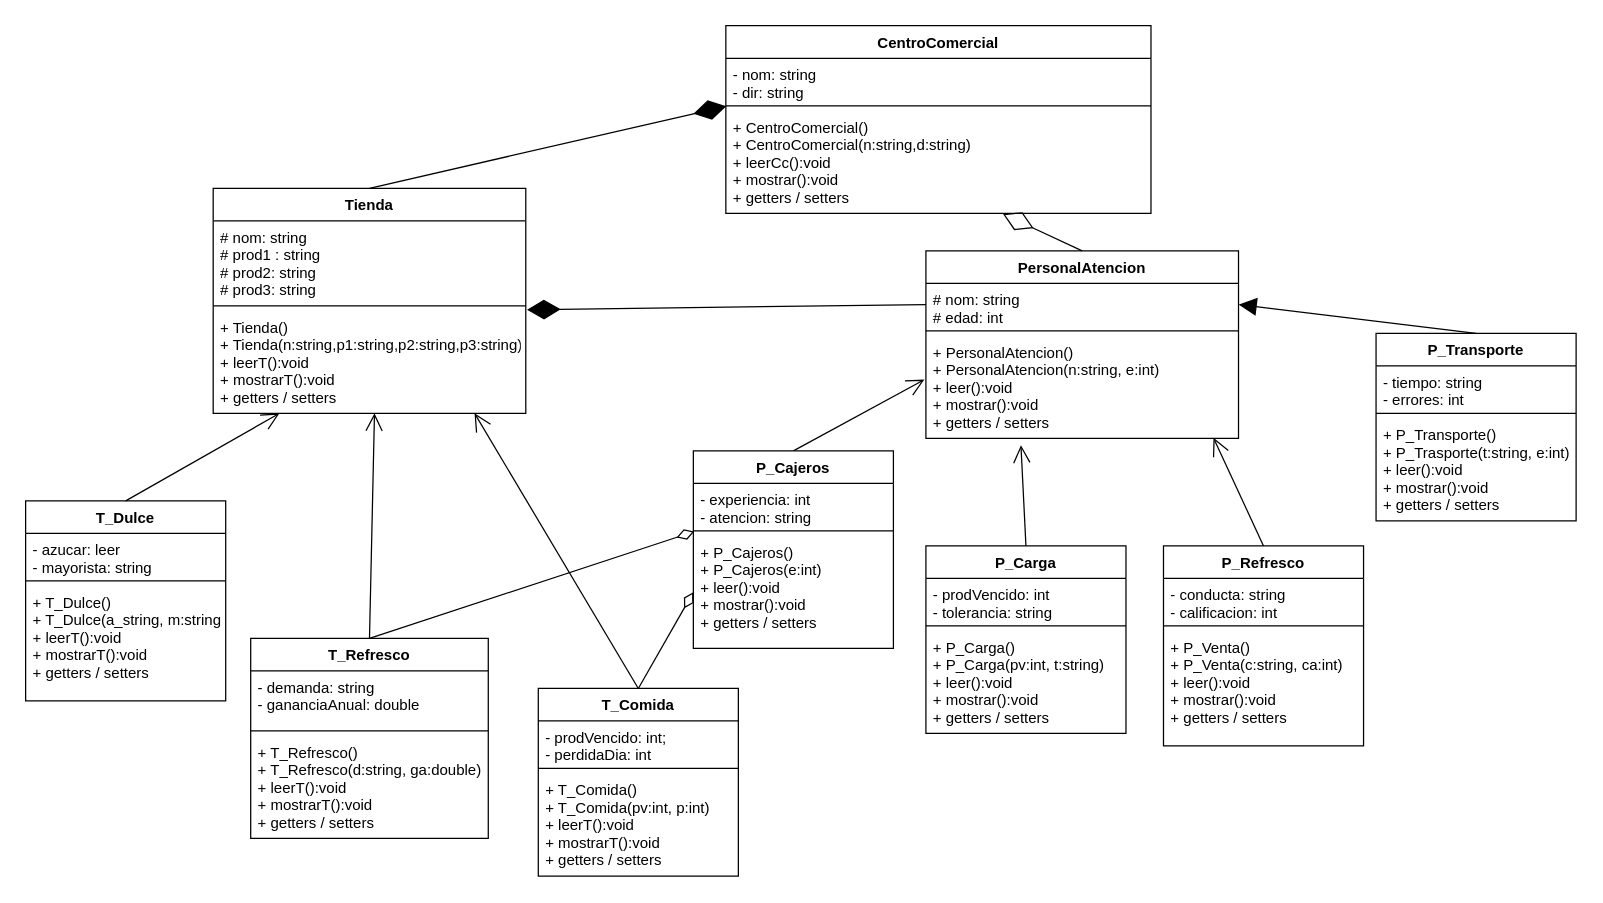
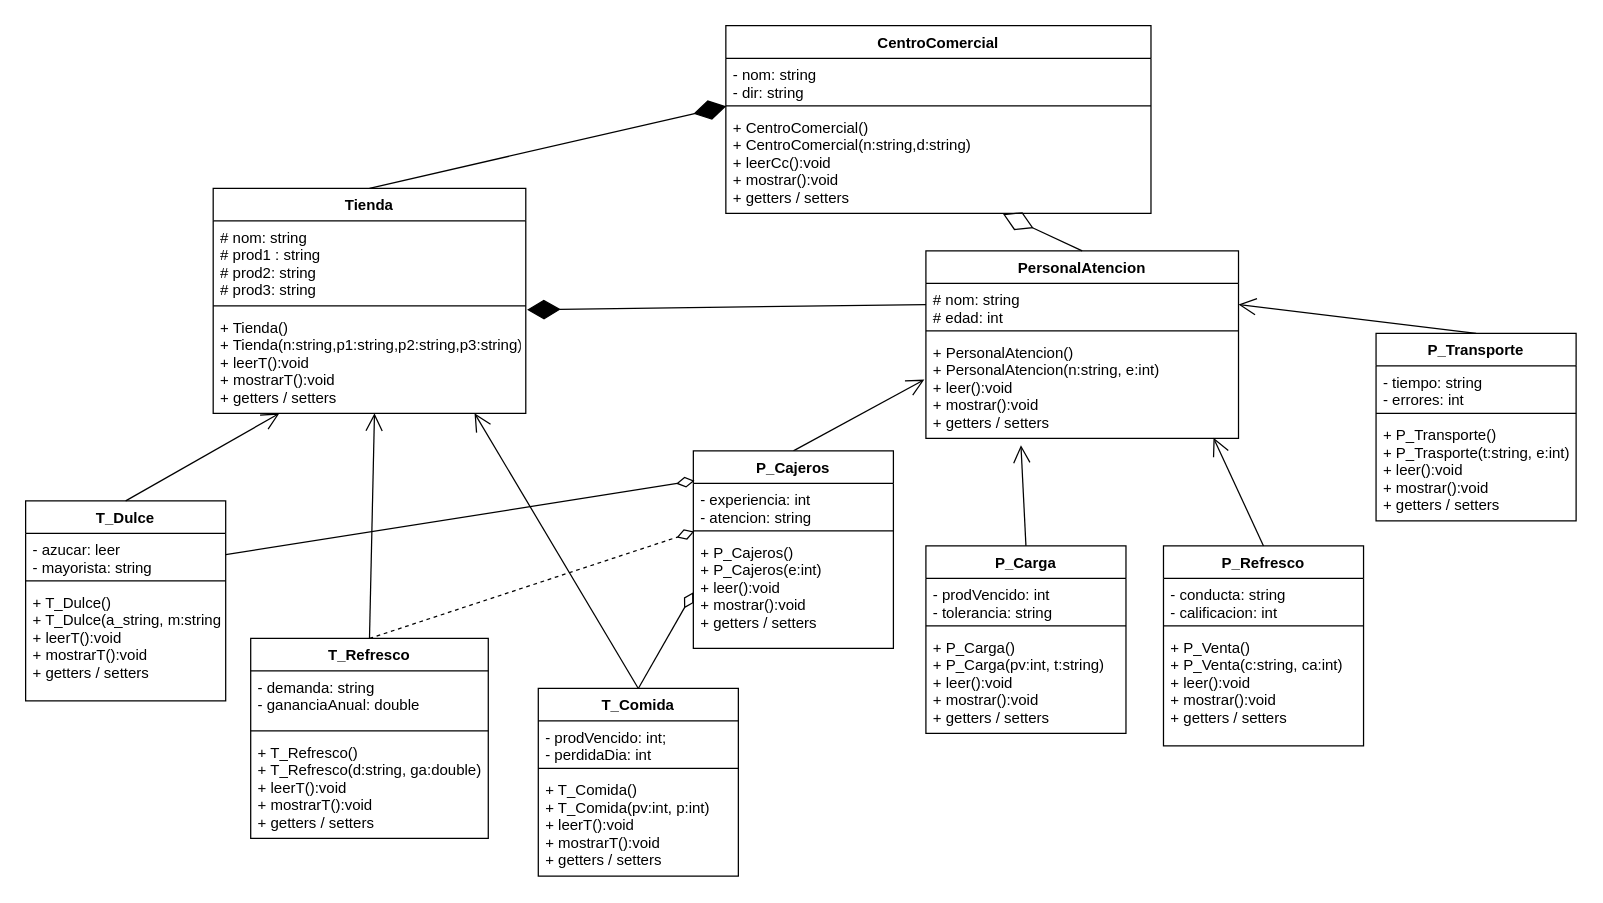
edge "P_Transporte" -> "# nom: string # edad: int": arrowhead block -> open
edge "- azucar: leer - mayorista: string" -> "P_Cajeros": added
edge "T_Refresco" -> "- experiencia: int - atencion: string": style solid -> dashed
